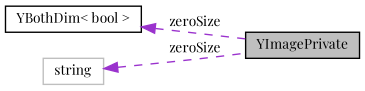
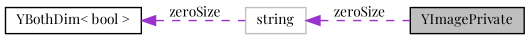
edge "YImagePrivate" -> "YBothDim< bool >": now "string" -> "YBothDim< bool >"
